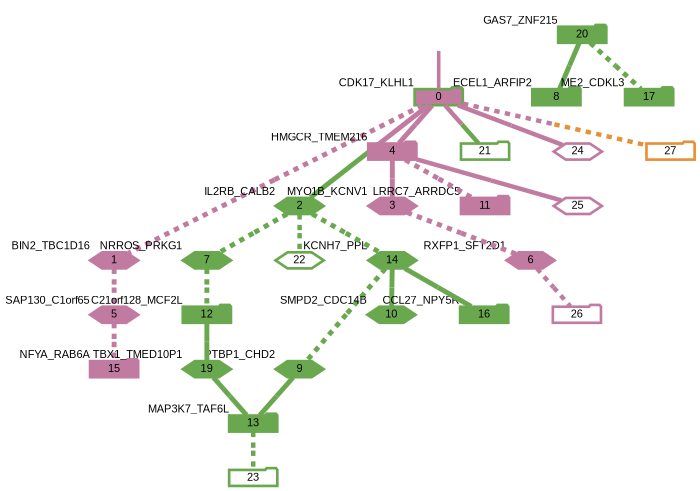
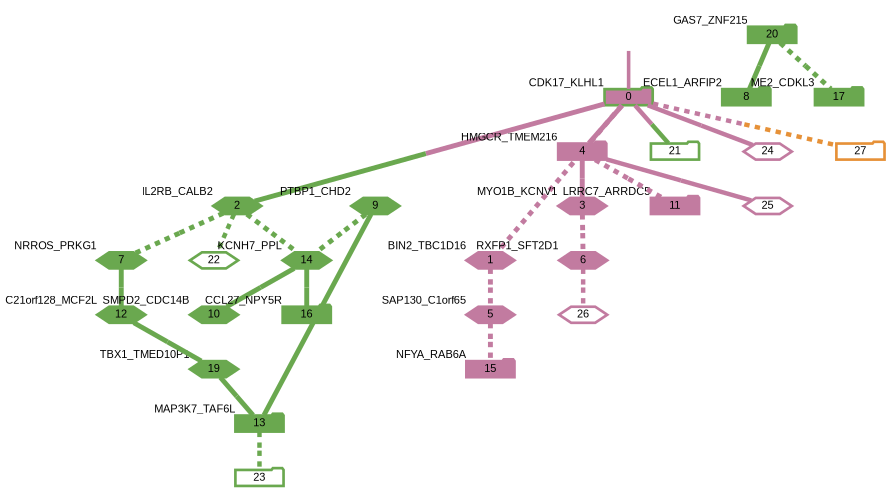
edge "7 NRROS_PRKG1" -> "12 C21orf128_MCF2L": style dashed -> solid
node "12 C21orf128_MCF2L": shape folder -> hexagon
edge "14 KCNH7_PPL" -> "9 PTBP1_CHD2": reversed
node "26": shape folder -> hexagon
